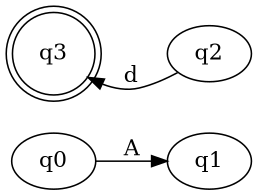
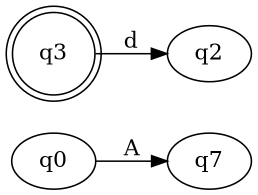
edge "q2" -> "q3": reversed
node "q1": label "q1" -> "q7"
